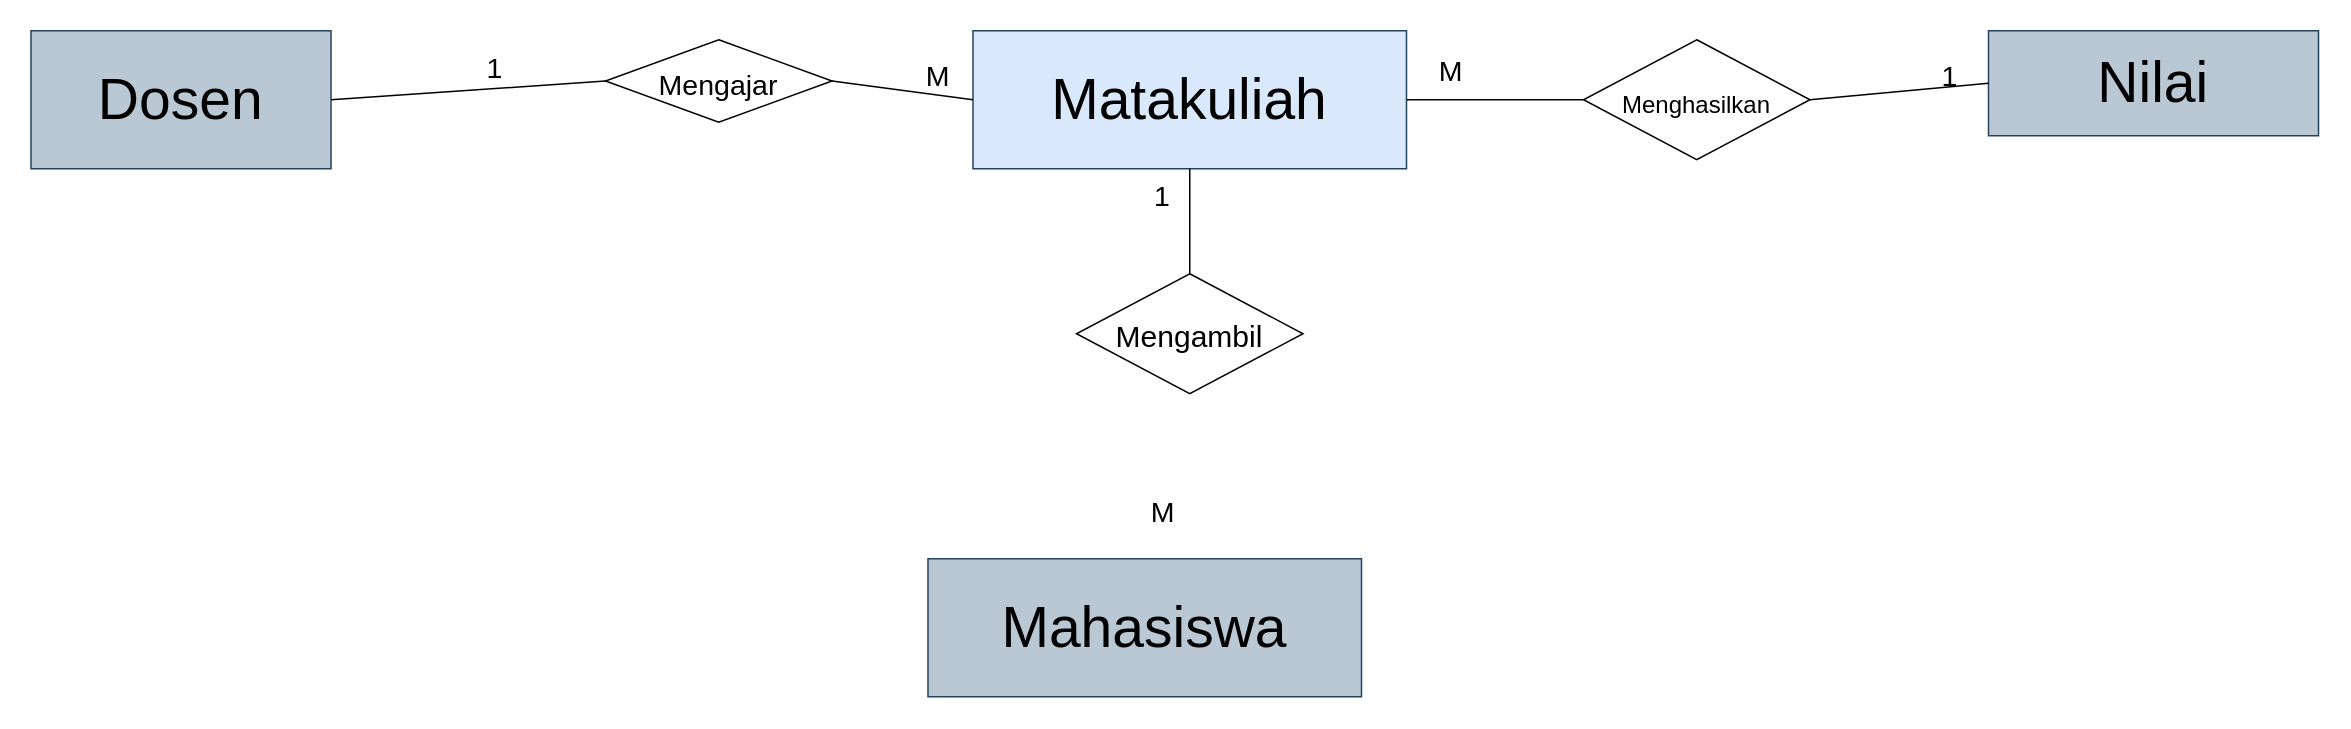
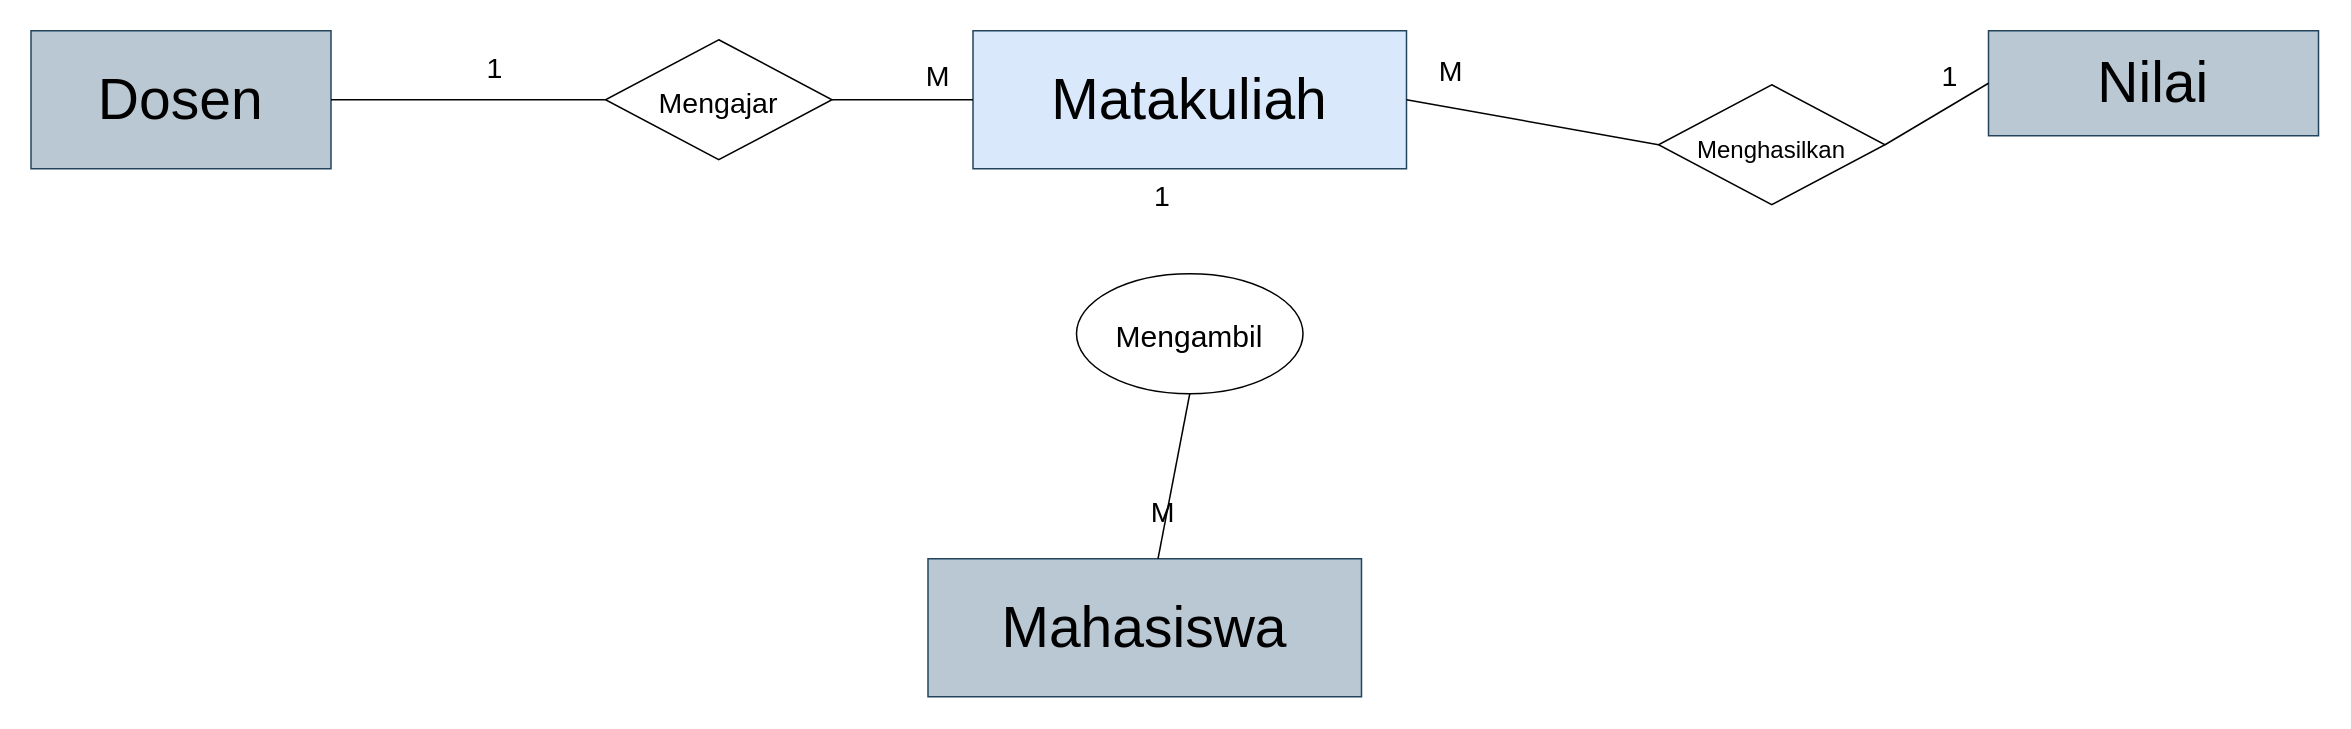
node "Mengajar": size 227x83 -> 227x120
node "Menghasilkan": moved (1697, 100) -> (1772, 145)
edge "Matakuliah" -- "Mengambil": removed
node "Mengambil": shape diamond -> ellipse
edge "Mengambil" -- "Mahasiswa": added
